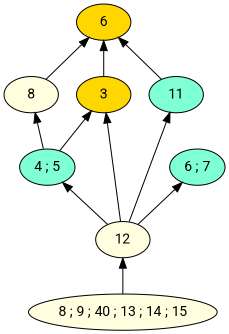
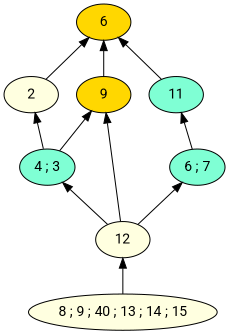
node "8": label "8" -> "2"
node "3": label "3" -> "9"
node "4 ; 5": label "4 ; 5" -> "4 ; 3"
edge "12" -> "11": now "6 ; 7" -> "11"
